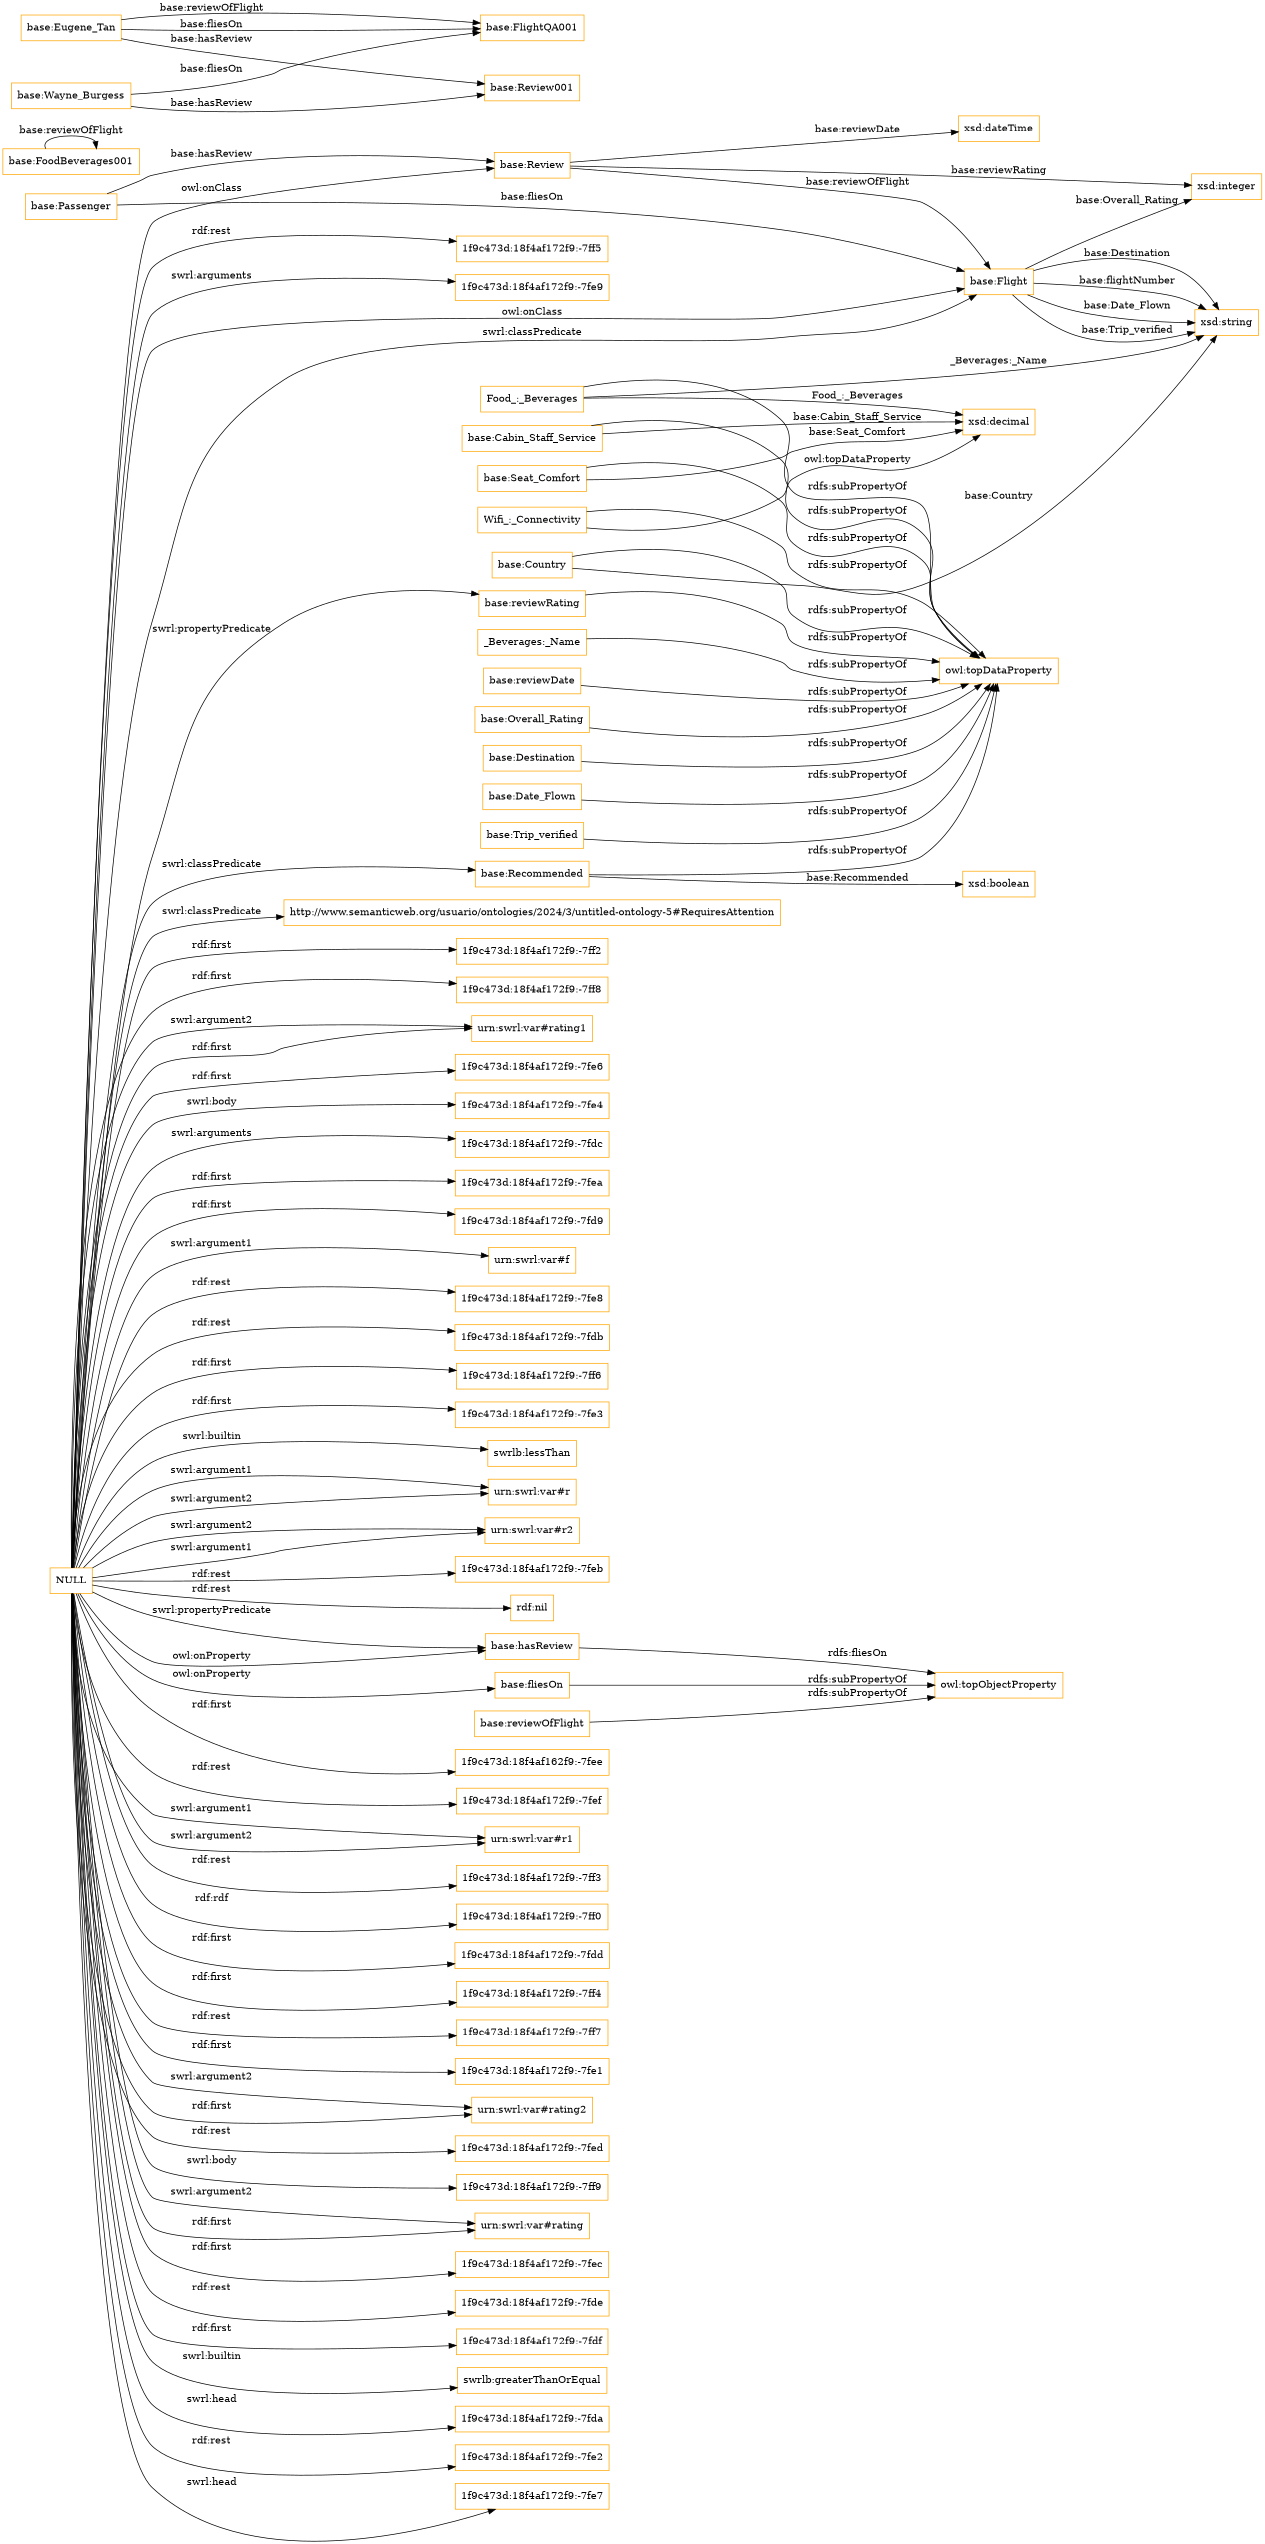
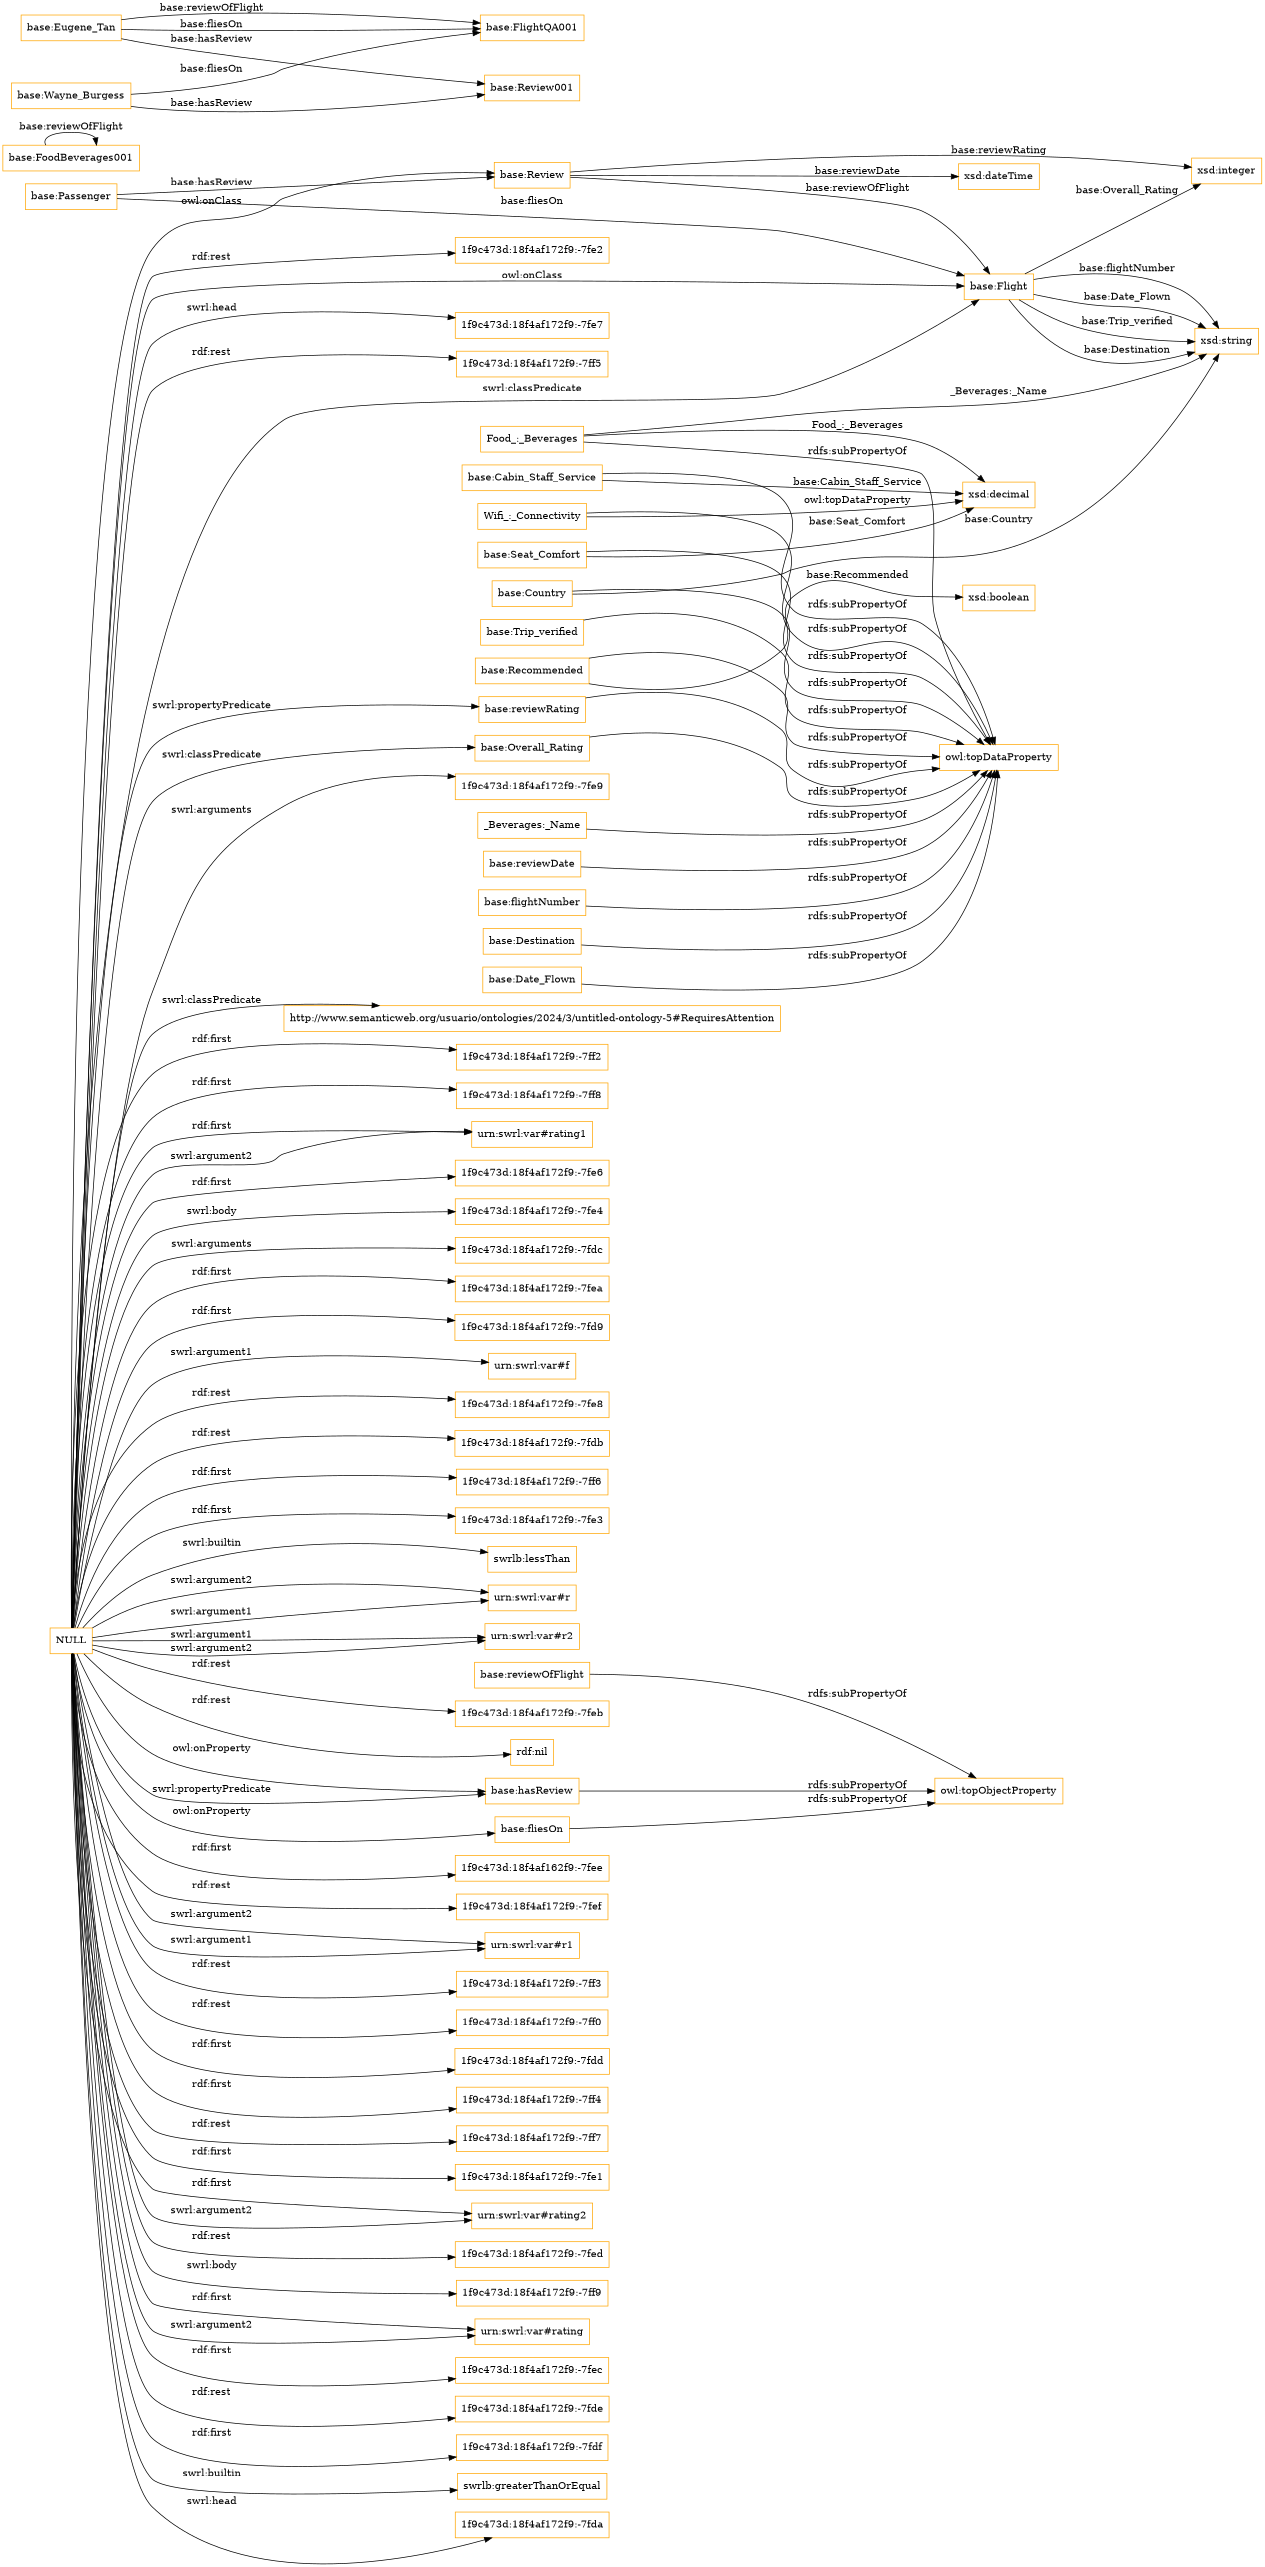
node "base:flightNumber": added
edge "NULL" -> "base:Recommended": now "NULL" -> "base:Overall_Rating"
edge "base:hasReview" -> "owl:topObjectProperty": label "rdfs:fliesOn" -> "rdfs:subPropertyOf"
edge "NULL" -> "1f9c473d:18f4af172f9:-7ff0": label "rdf:rdf" -> "rdf:rest"
